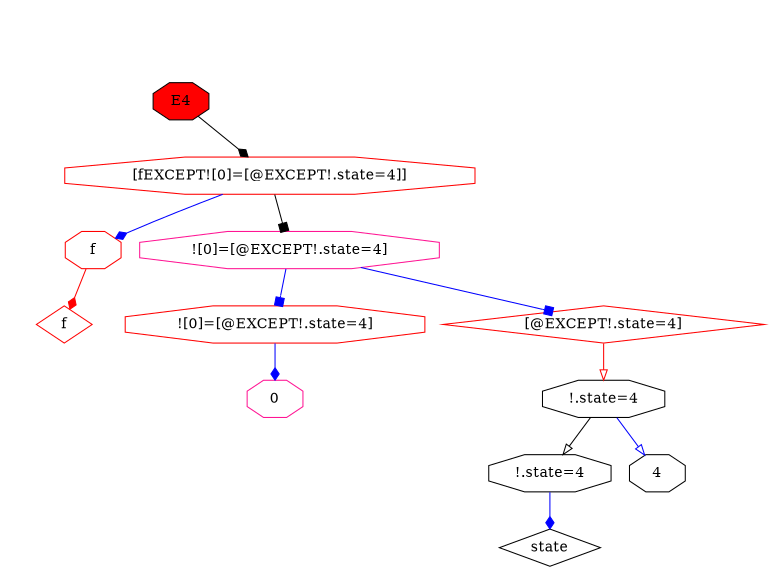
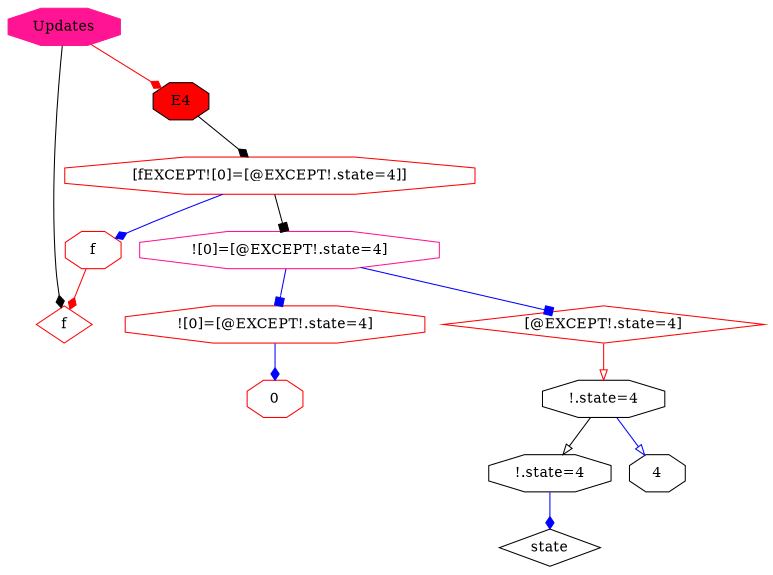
node "Updates": added
node "0": color deeppink -> red
